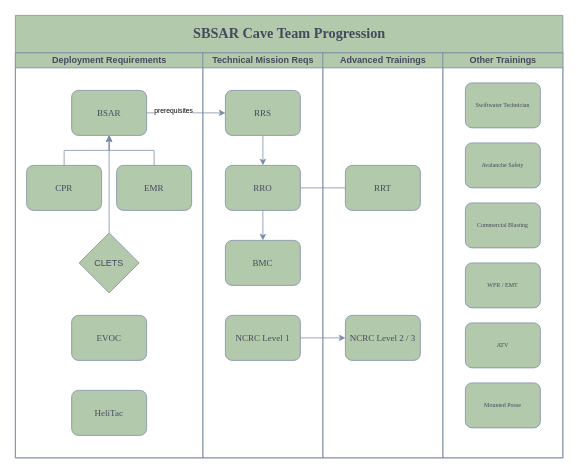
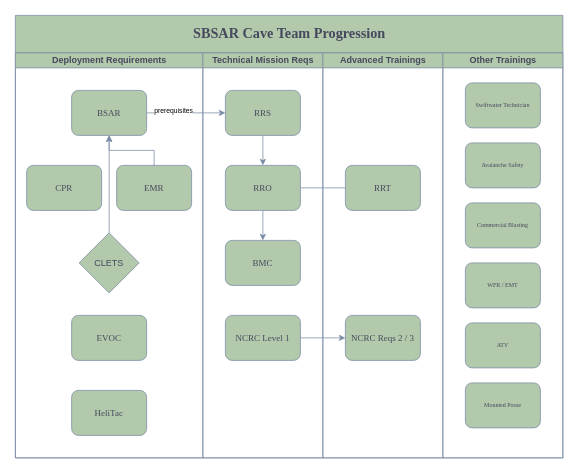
edge "CPR" -> "BSAR": removed
node "NCRC Level 2 / 3": label "NCRC Level 2 / 3" -> "NCRC Reqs 2 / 3"
